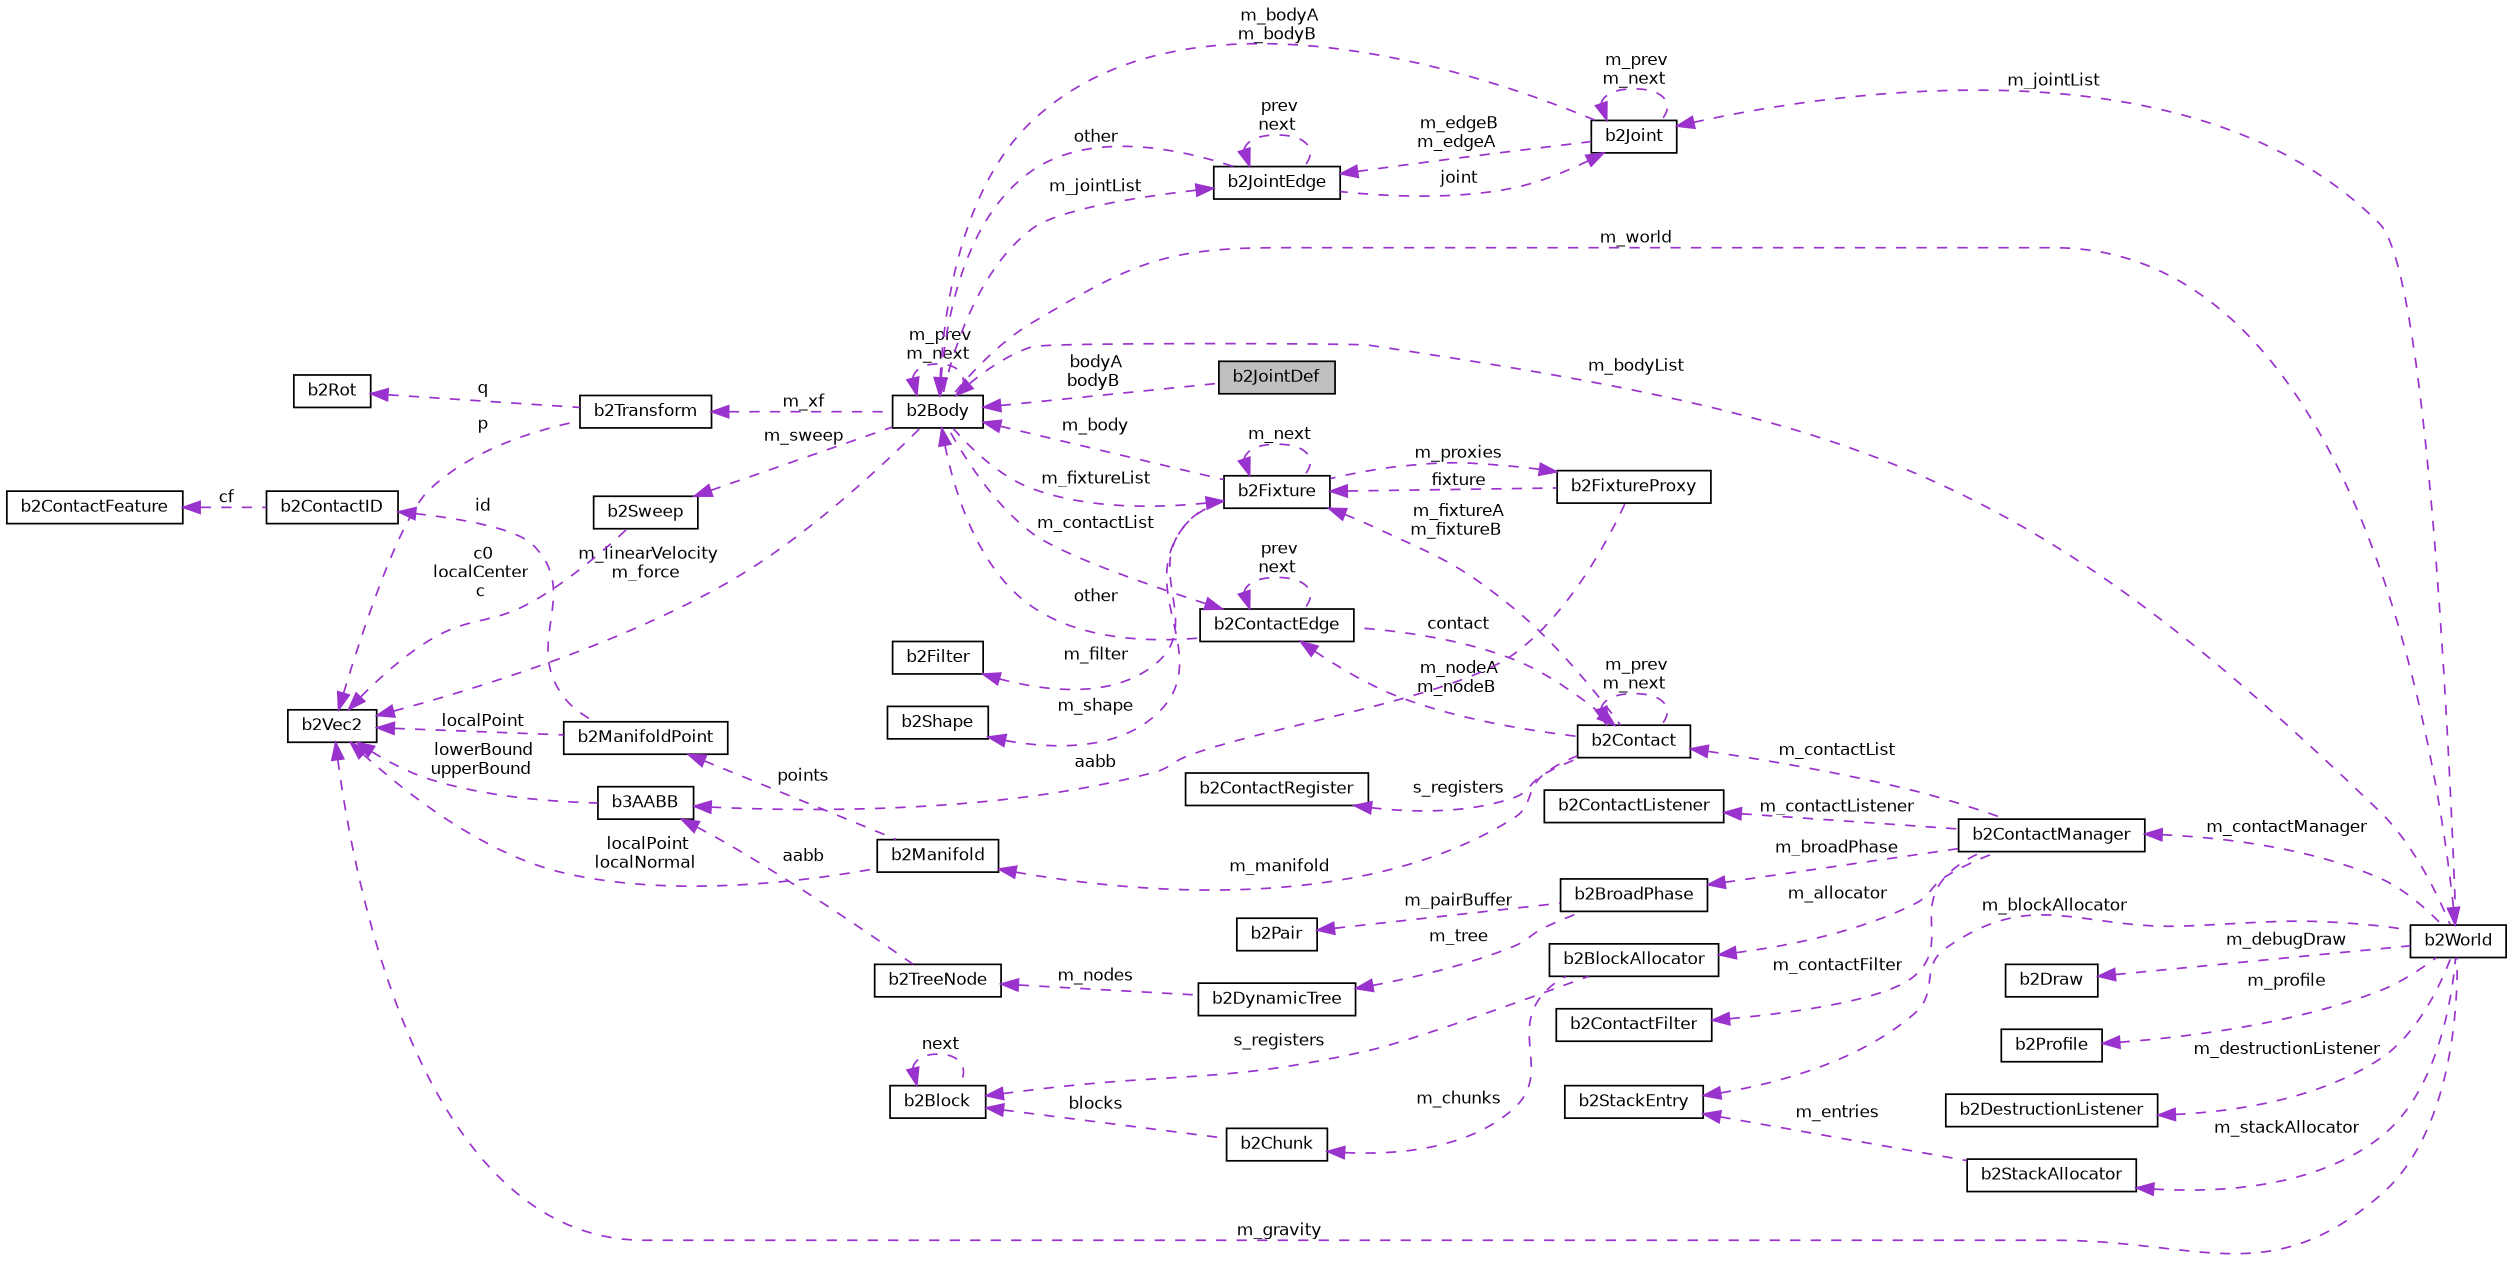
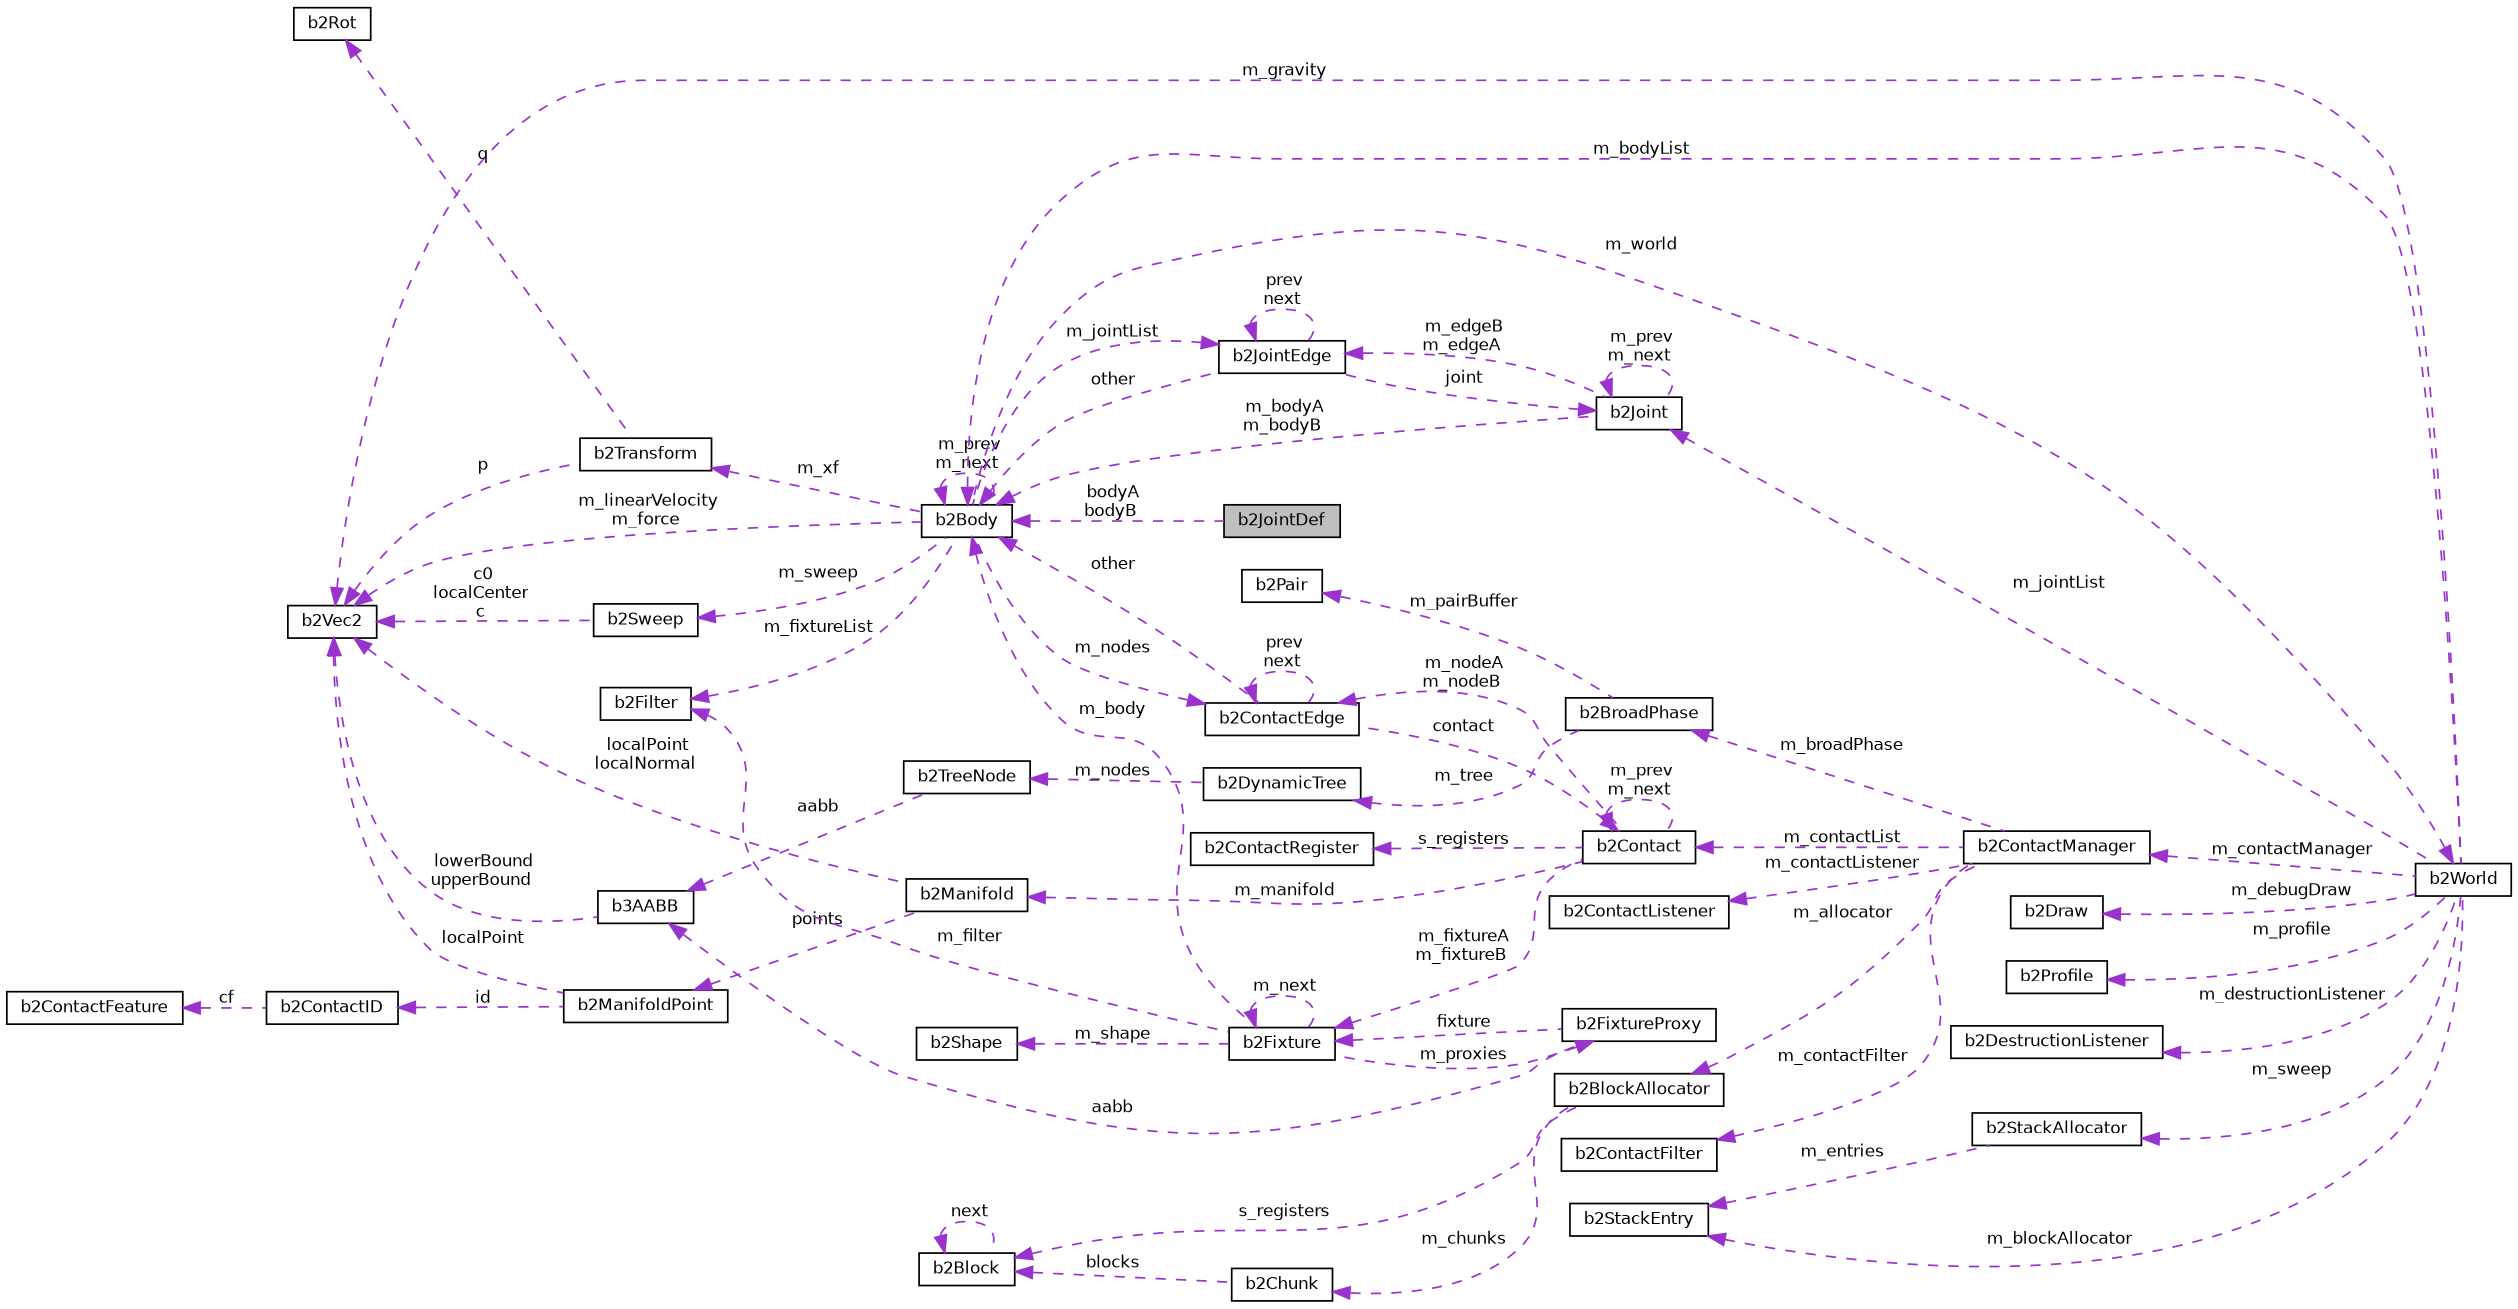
edge "b2Body" -> "b2Fixture": now "b2Body" -> "b2Filter"
edge "b2Body" -> "b2ContactEdge": label " m_contactList" -> " m_nodes"
edge "b2World" -> "b2StackAllocator": label " m_stackAllocator" -> " m_sweep"
